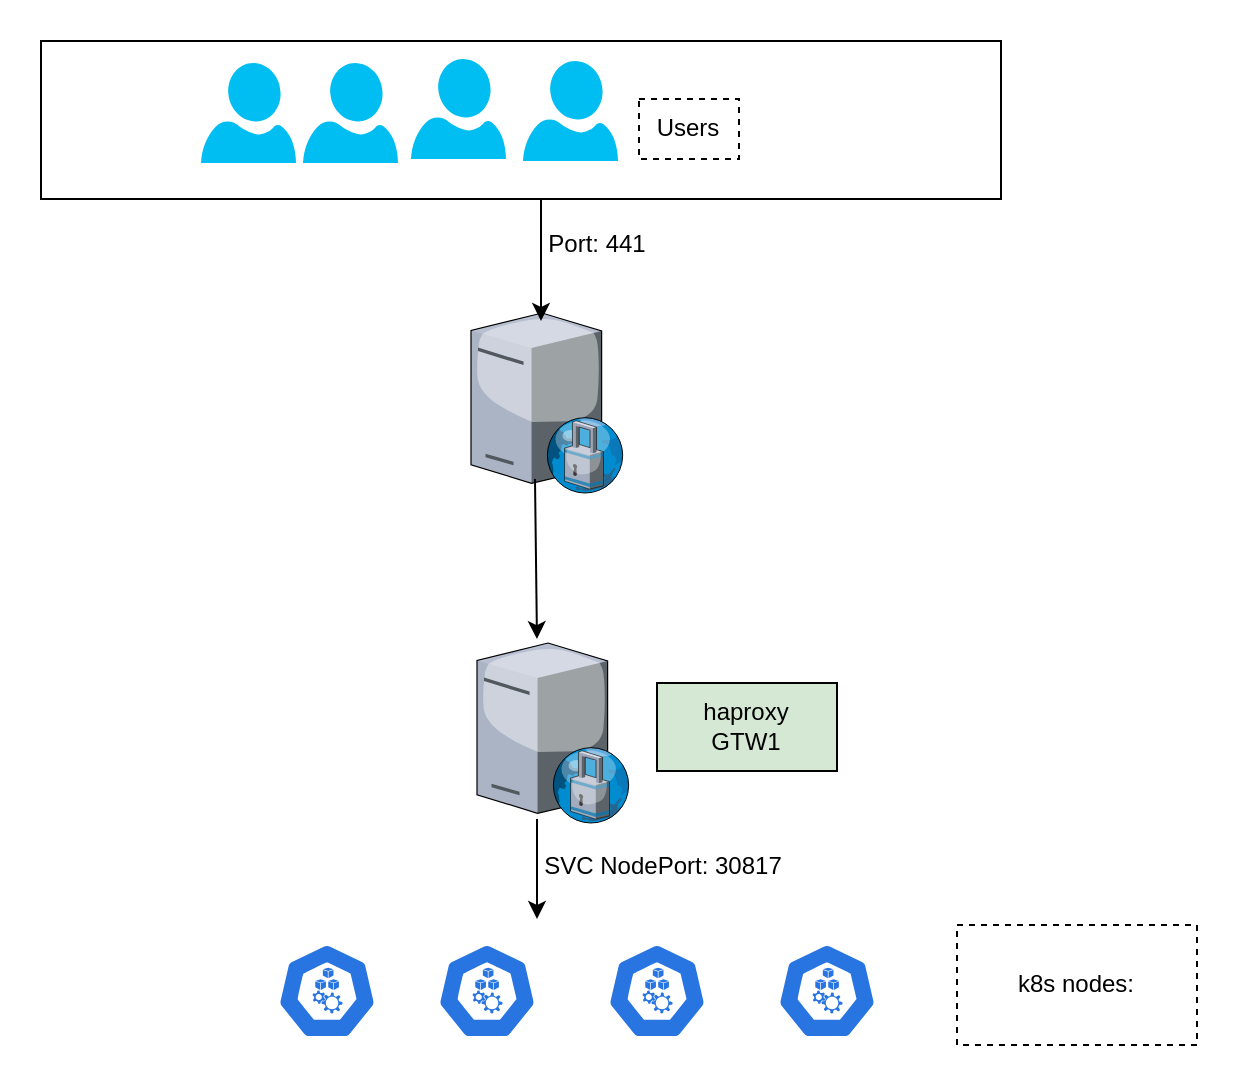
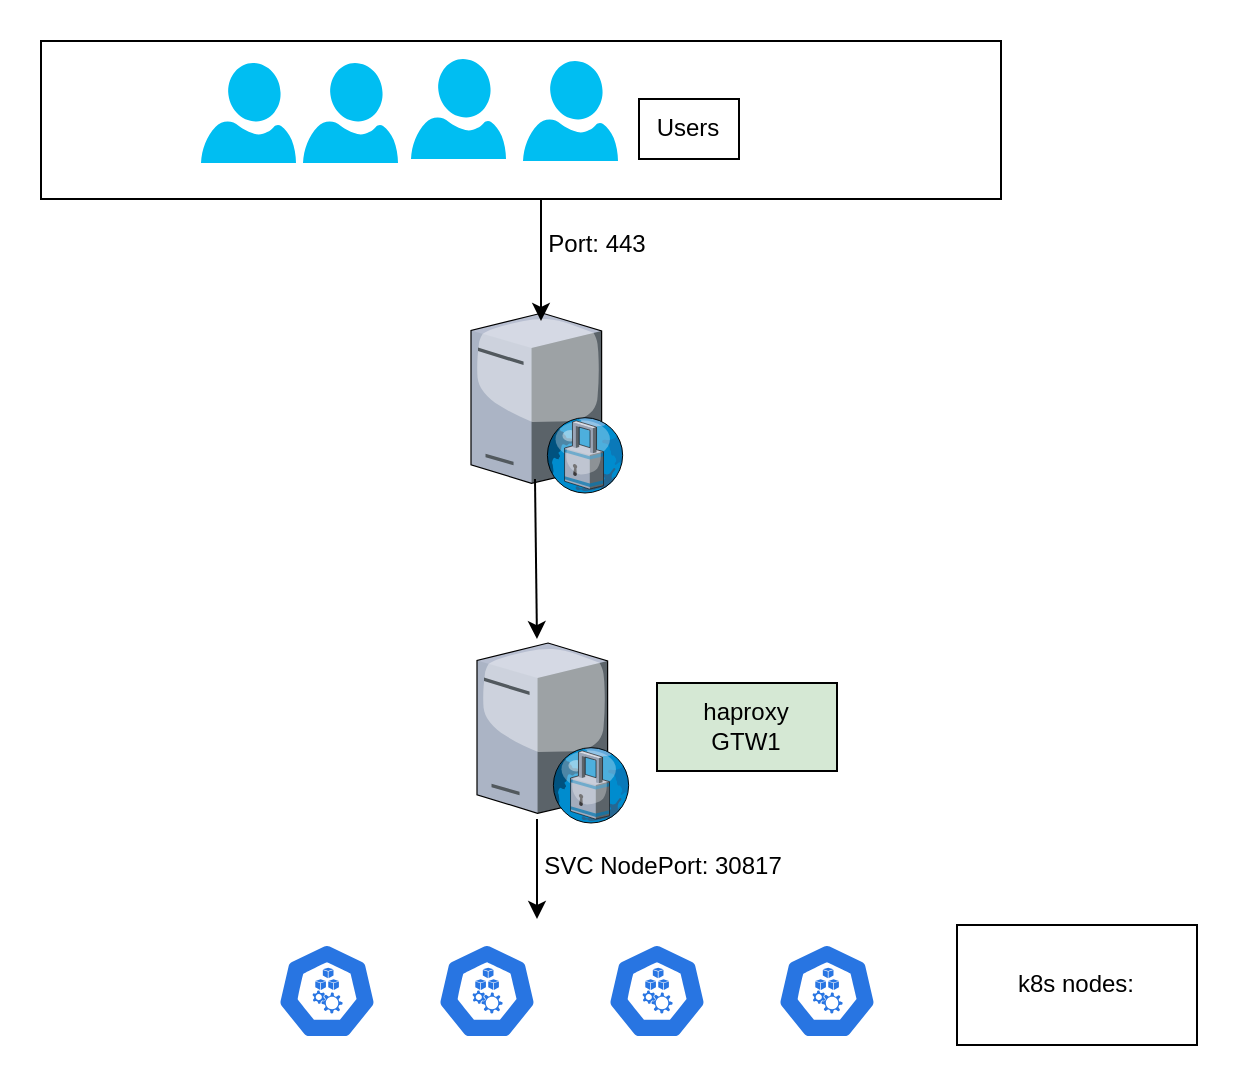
node "Users": style dashed -> solid
node "Port: 441": label "Port: 441" -> "Port: 443"
node "k8s nodes:": style dashed -> solid
